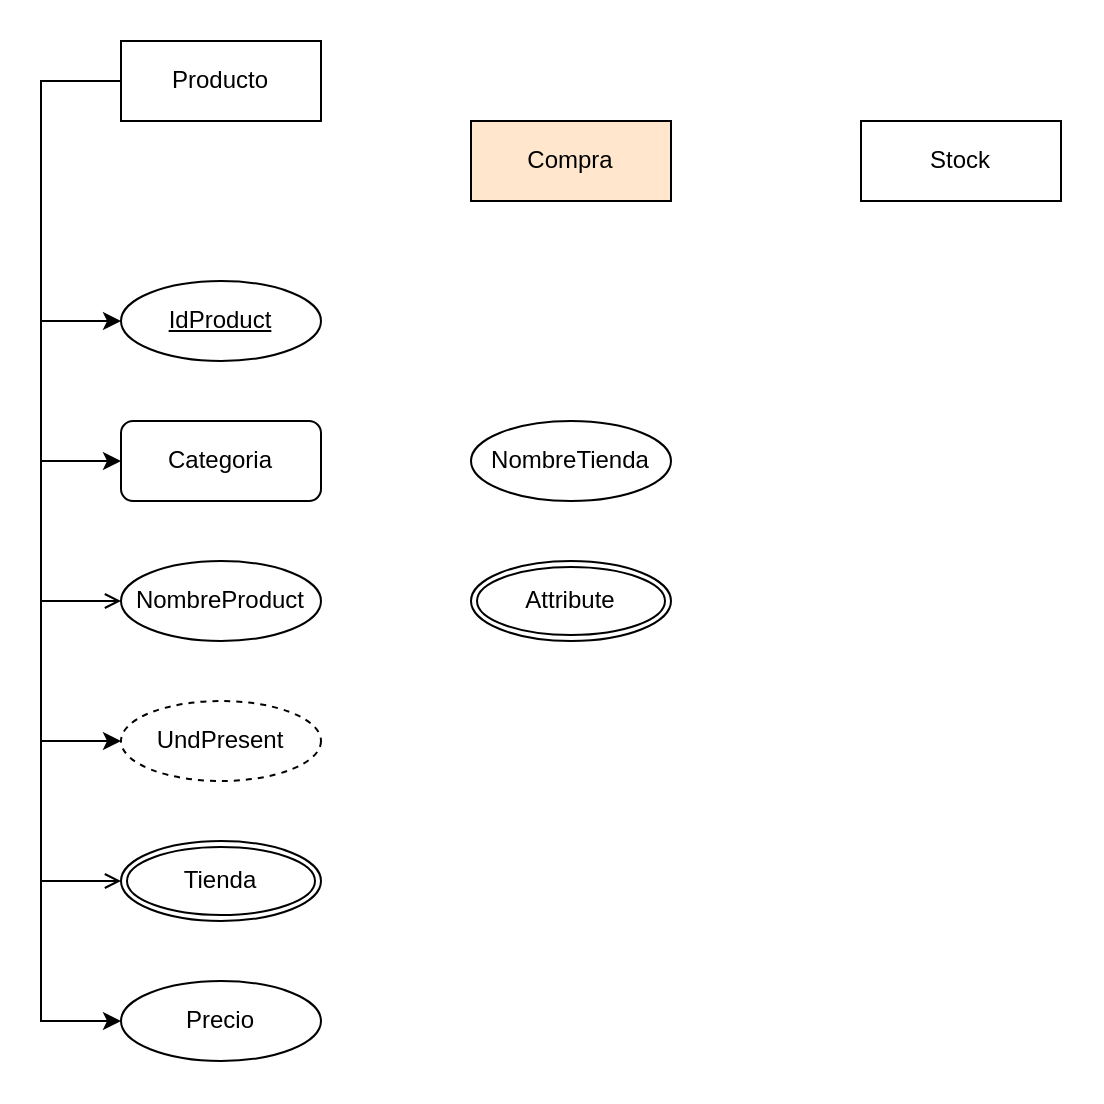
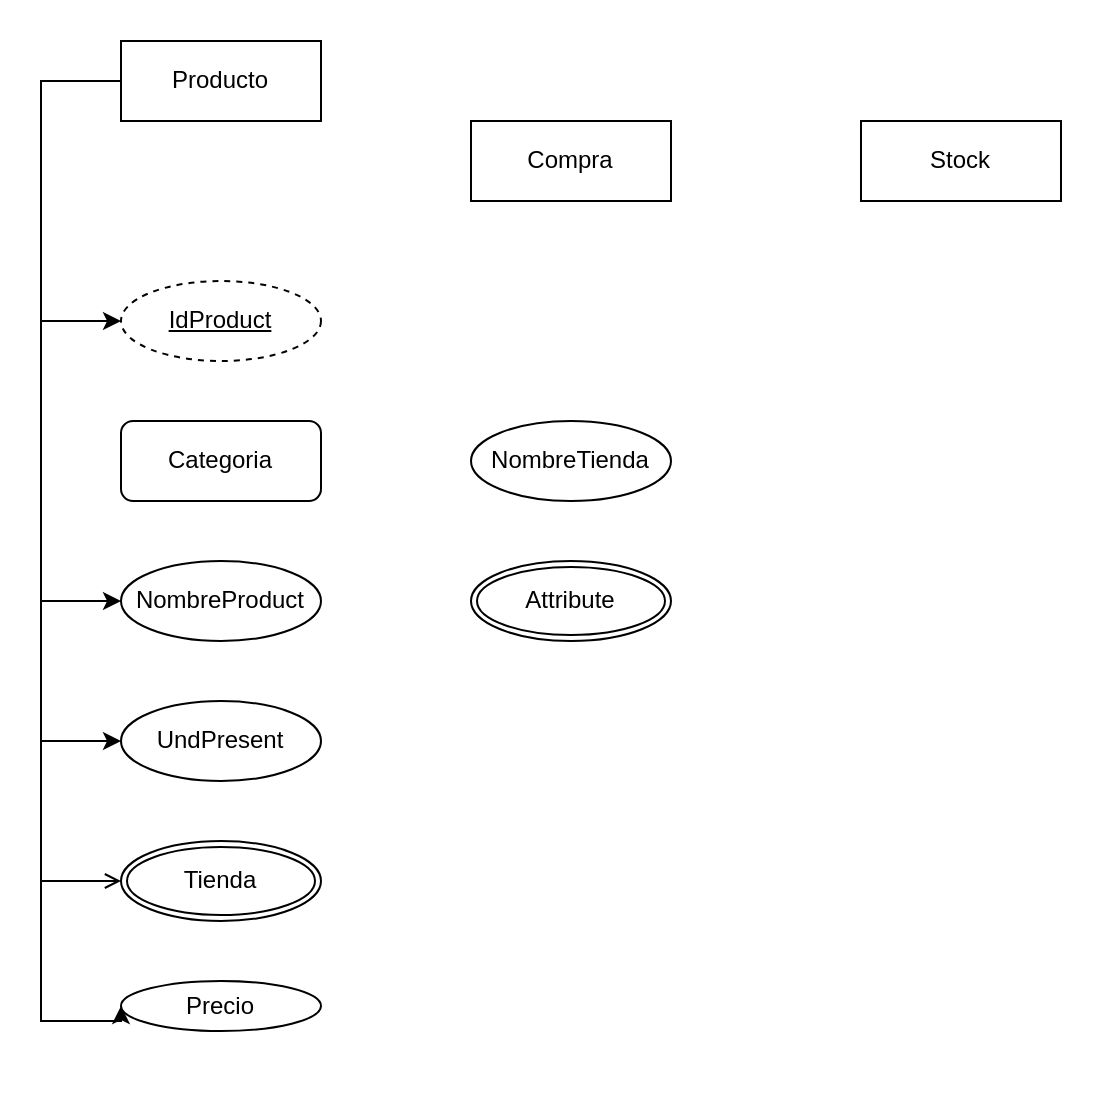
node "Compra": fillcolor #ffe6cc -> #ffffff
node "IdProduct": style solid -> dashed
edge "Producto" -> "Categoria": removed
edge "Producto" -> "NombreProduct": arrowhead open -> classic
node "UndPresent": style dashed -> solid
node "Precio": size 200x80 -> 200x50
